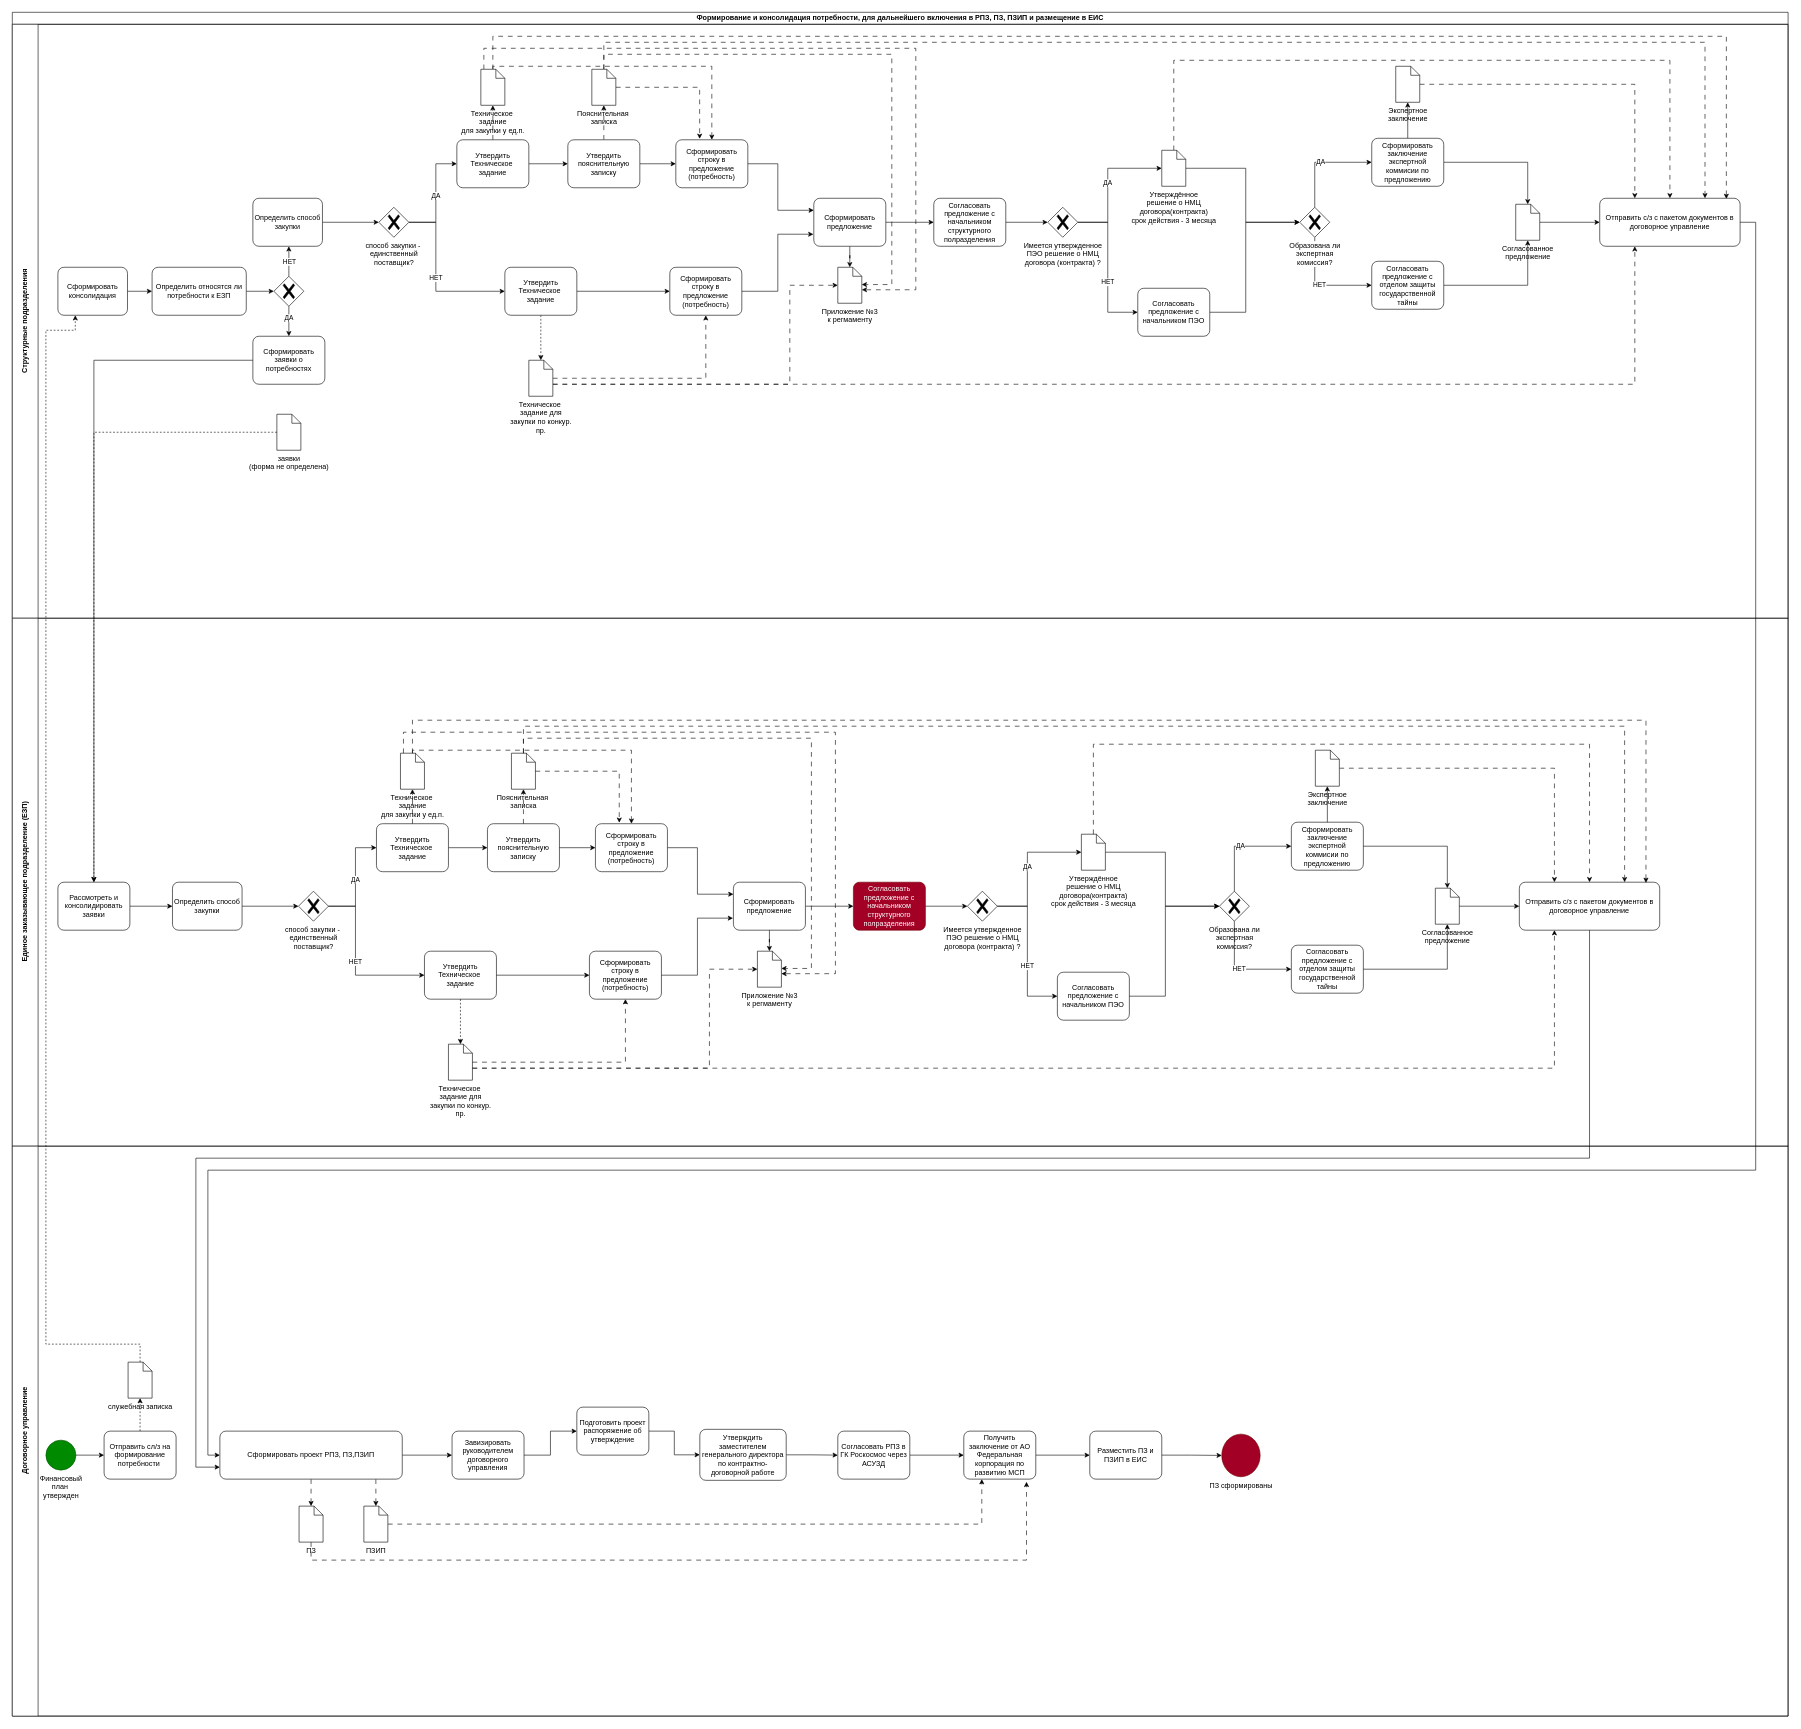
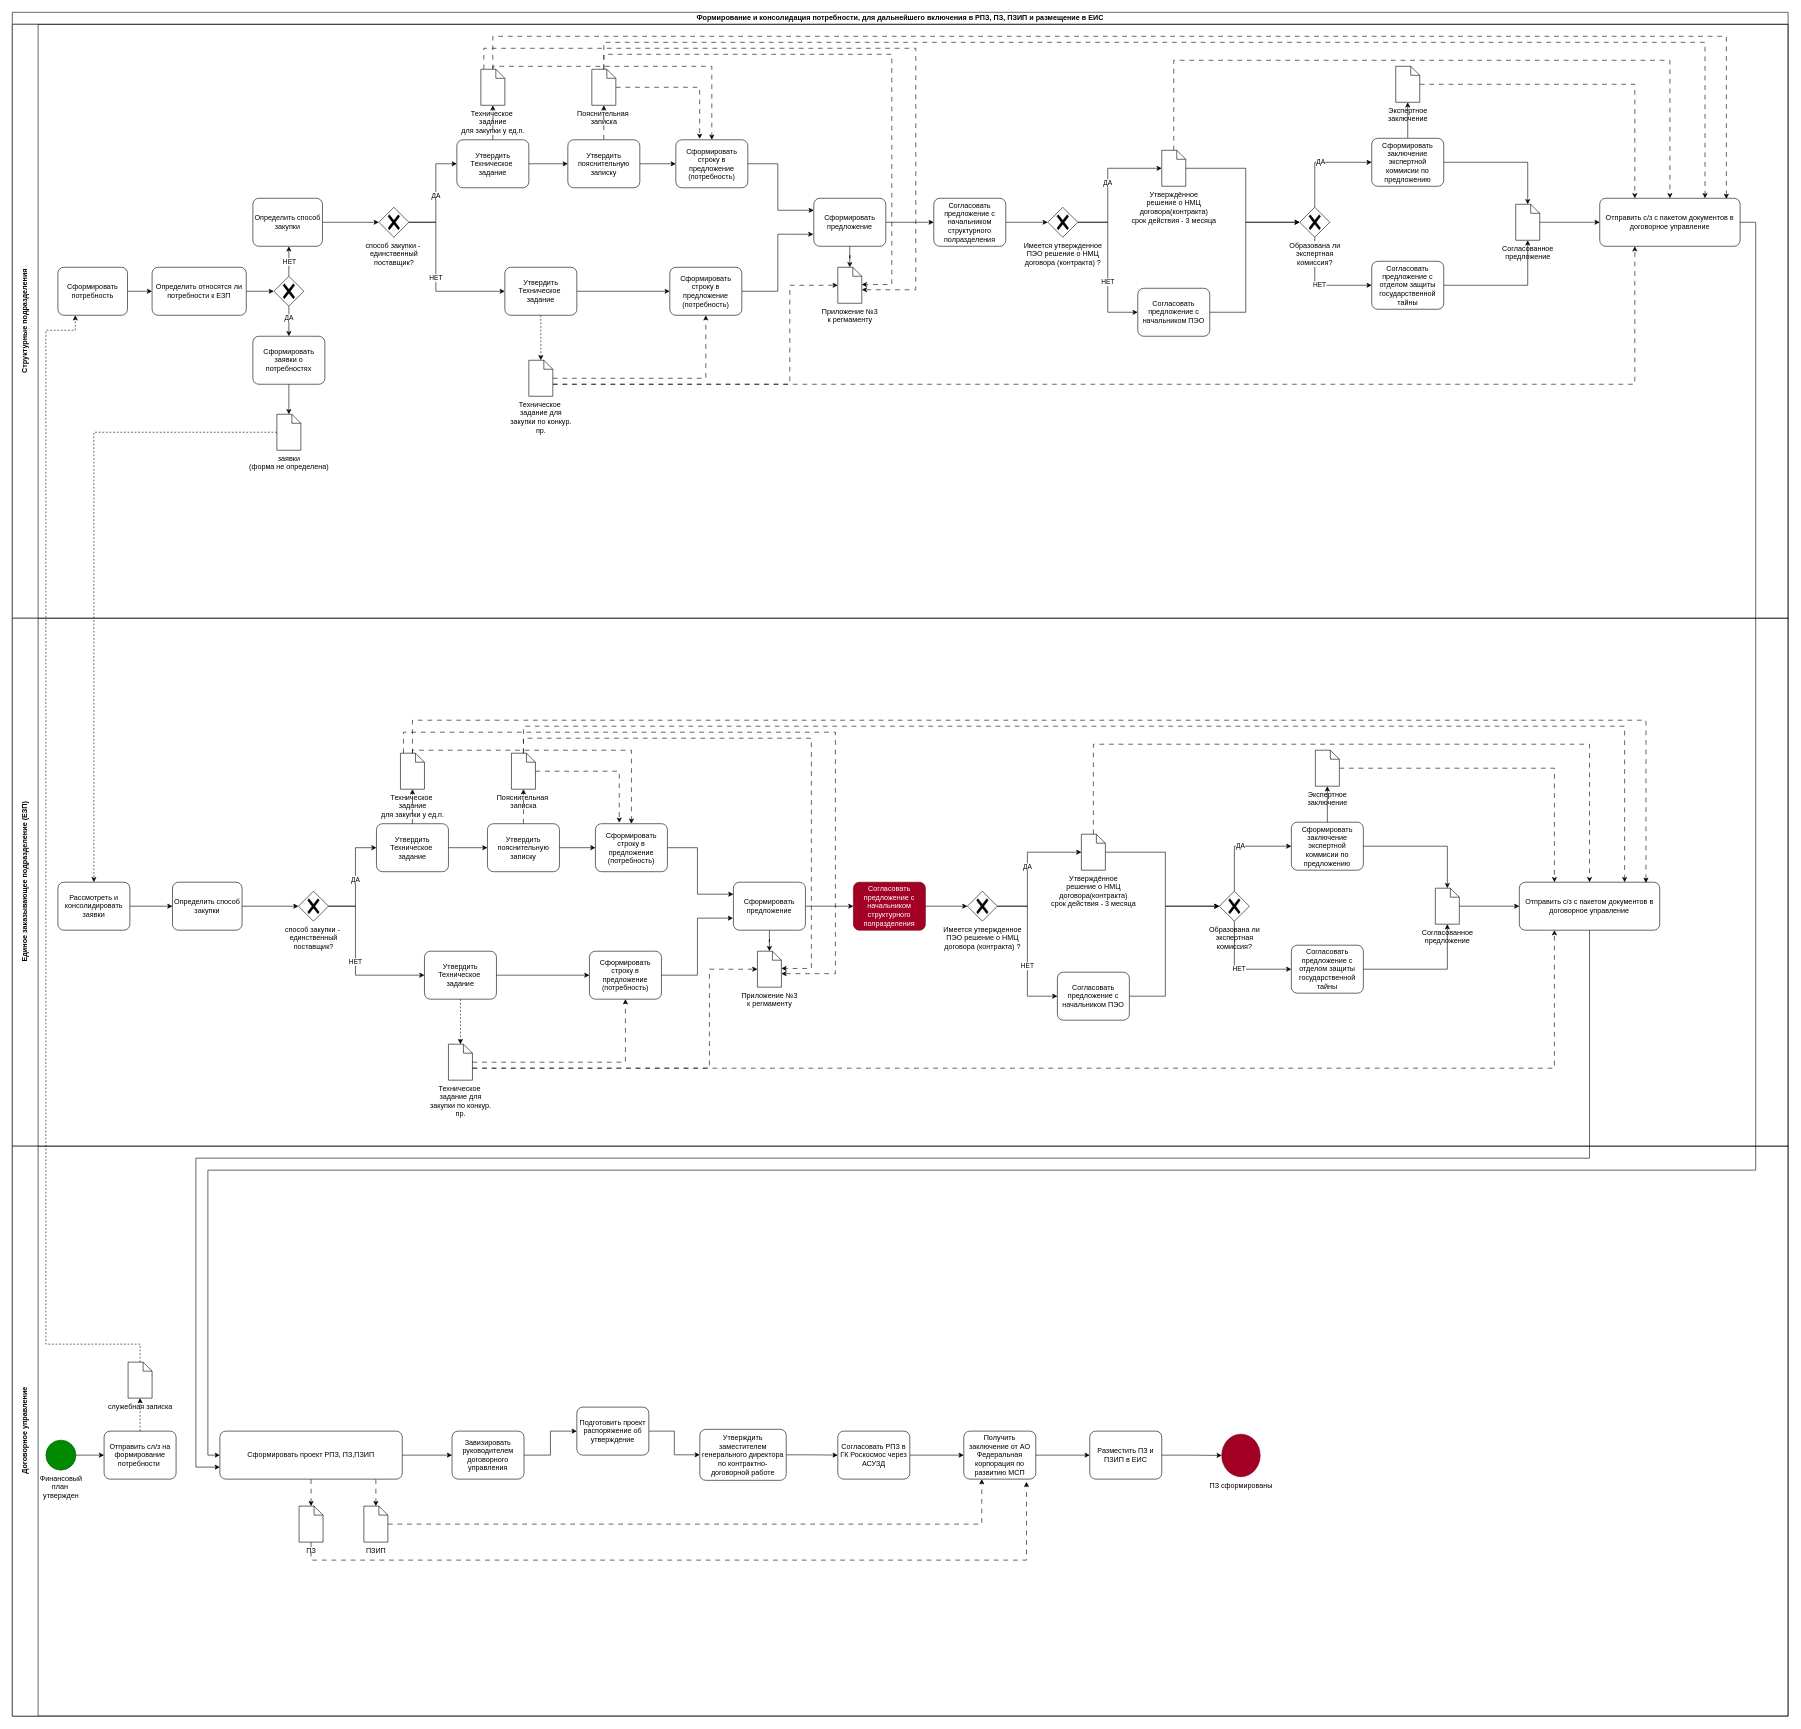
node "Сформировать консолидация": label "Сформировать консолидация" -> "Сформировать потребность"
edge "Сформировать заявки о потребностях" -> "Рассмотреть и консолидировать заявки": now "Сформировать заявки о потребностях" -> "заявки (форма не определена)"
